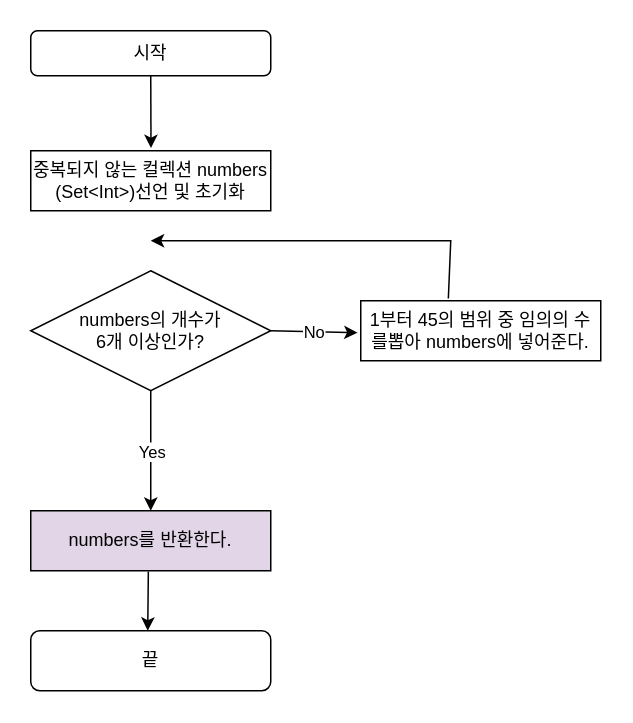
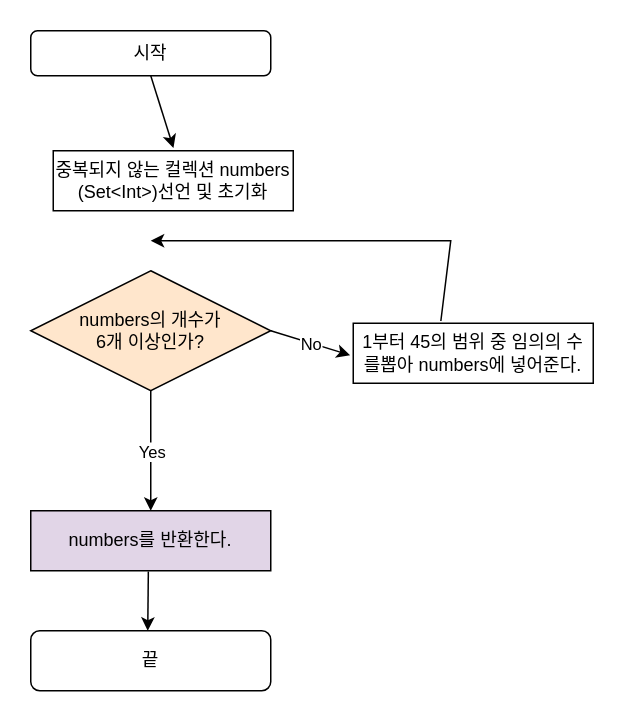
node "중복되지 않는 컬렉션 numbers (Set<Int>)선언 및 초기화": moved (151, 181) -> (173, 181)
node "numbers의 개수가 6개 이상인가?": fillcolor #ffffff -> #ffe6cc
node "1부터 45의 범위 중 임의의 수를뽑아 numbers에 넣어준다.": moved (481, 331) -> (473, 353)
